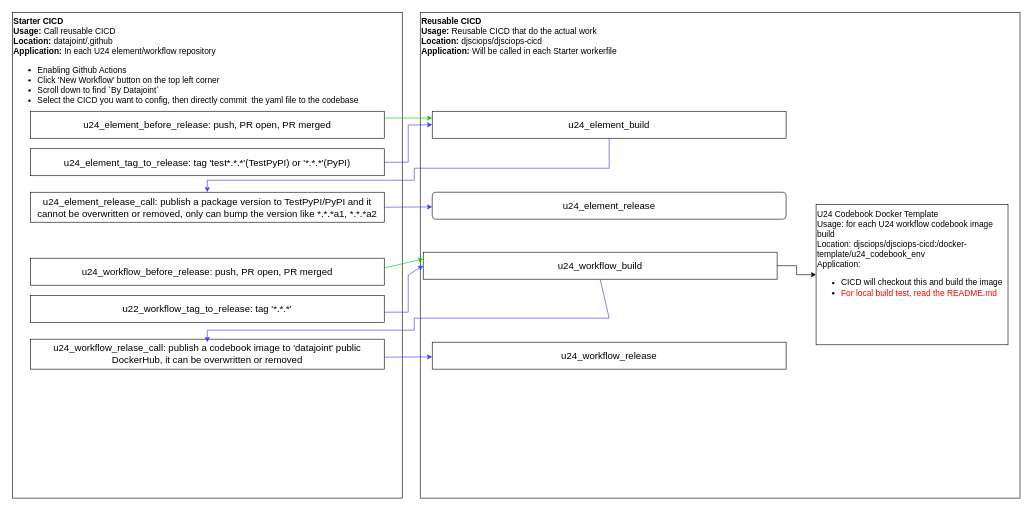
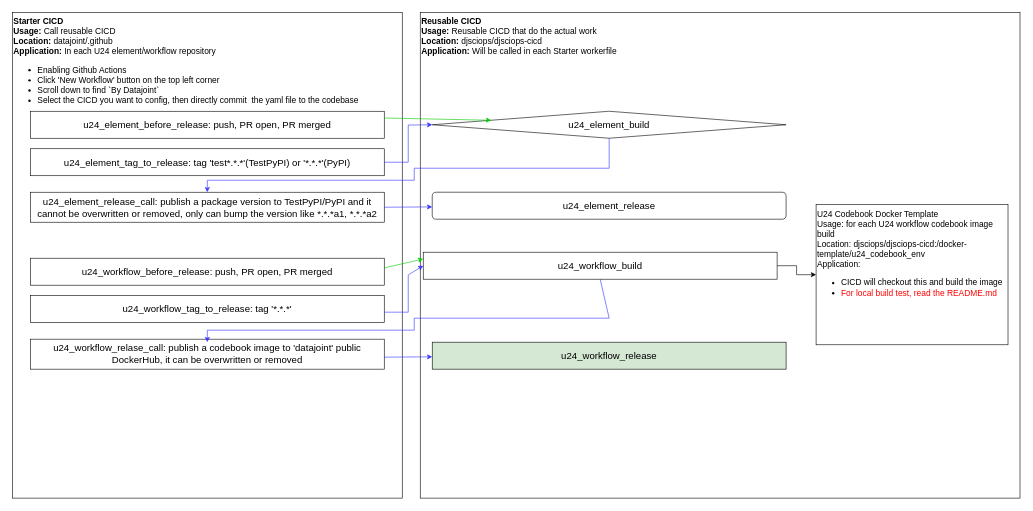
node "u24_element_build": shape rectangle -> diamond
node "u22_workflow_tag_to_release: tag '*.*.*'": label "u22_workflow_tag_to_release: tag '*.*.*'" -> "u24_workflow_tag_to_release: tag '*.*.*'"
node "u24_workflow_release": fillcolor #ffffff -> #d5e8d4
